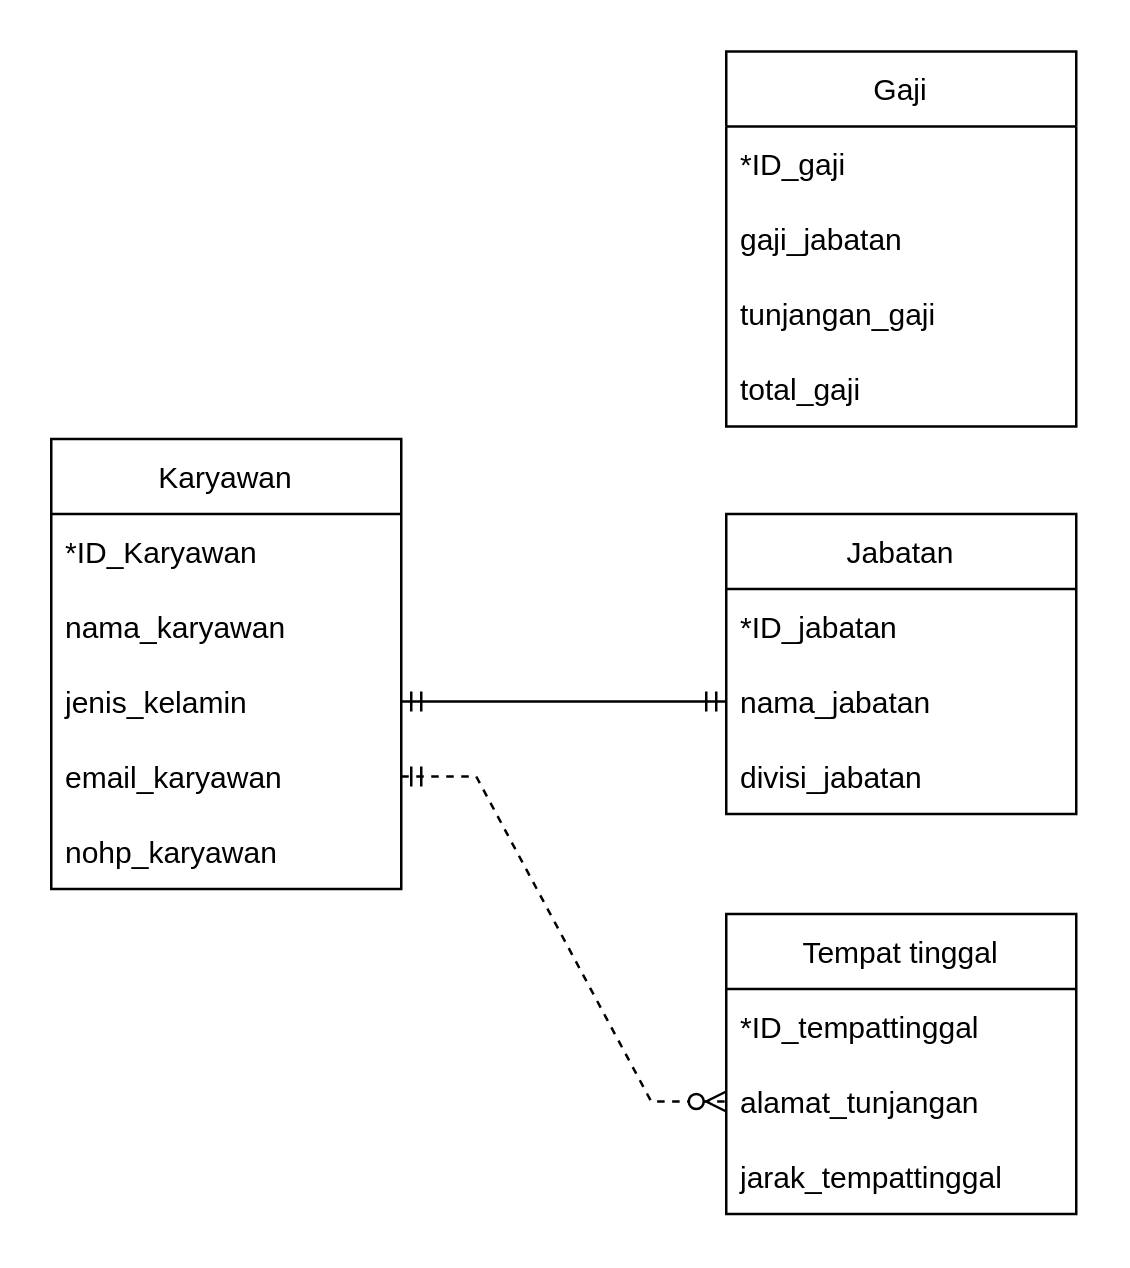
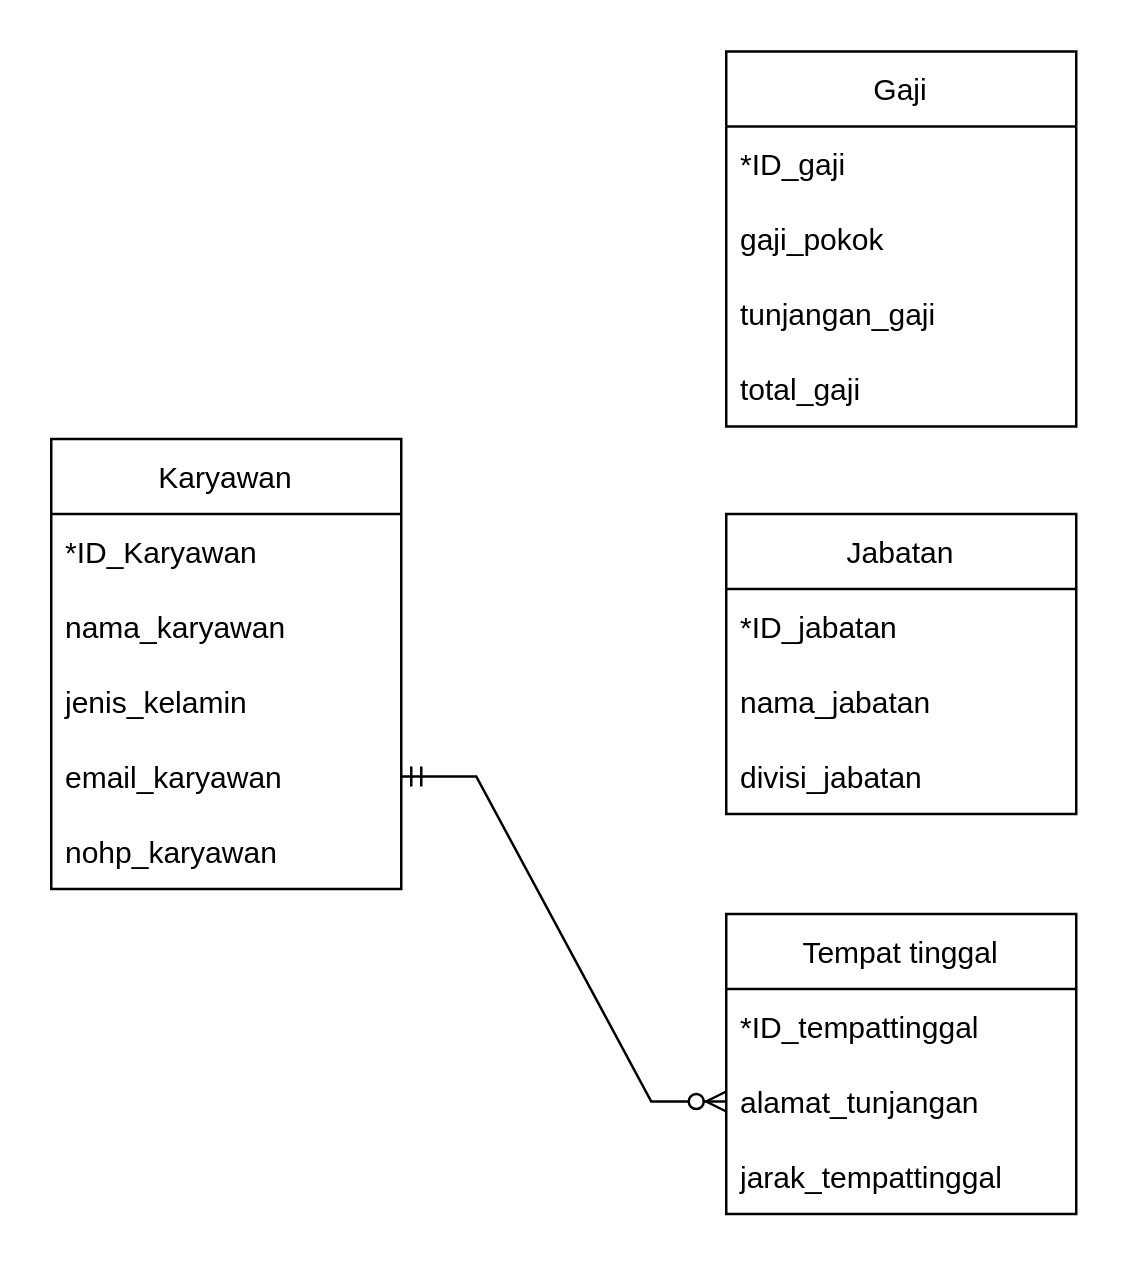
node "gaji_jabatan": label "gaji_jabatan" -> "gaji_pokok"
edge "jenis_kelamin" -- "nama_jabatan": removed
edge "email_karyawan" -- "alamat_tunjangan": style dashed -> solid
